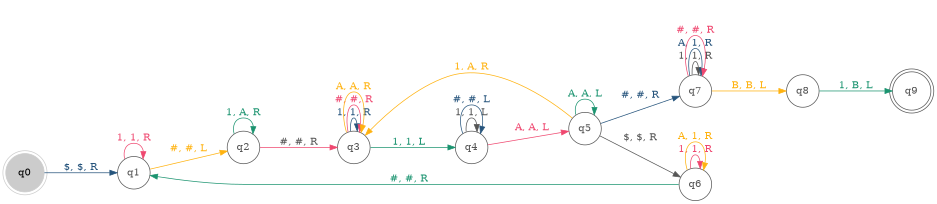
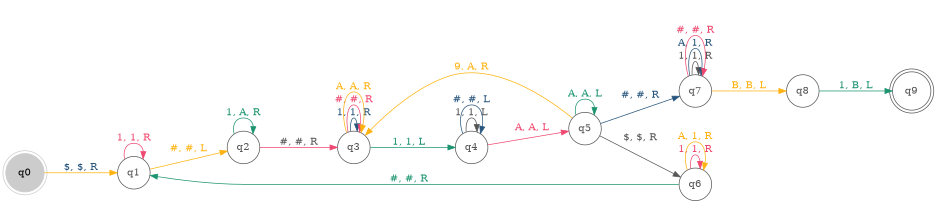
edge "q5" -> "q3": label "  1, A, R  " -> "  9, A, R  "
edge "q0" -> "q1": color #26547c -> #ffb20f
